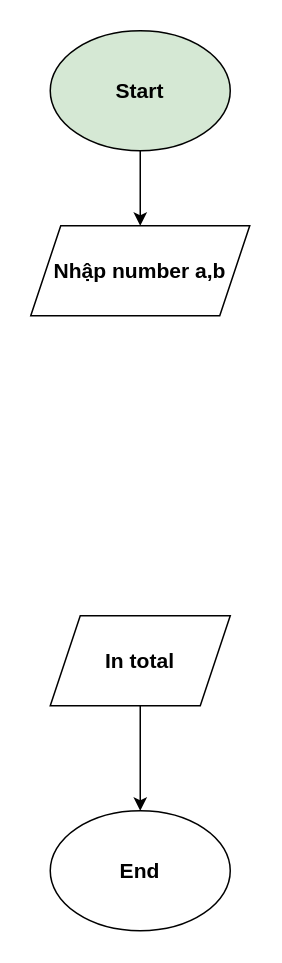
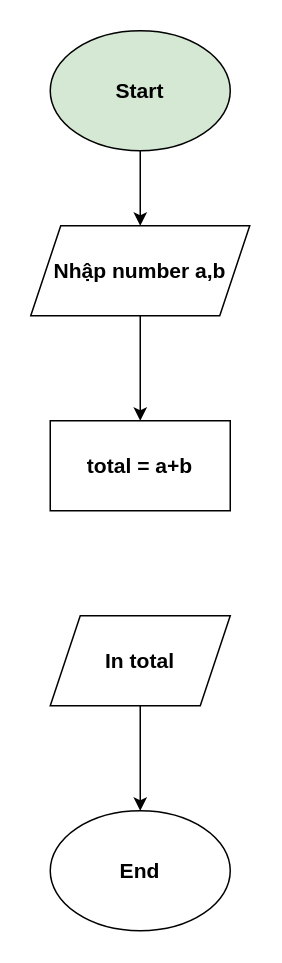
edge "Nhập number a,b" -> "total = a+b": added
node "total = a+b": added
